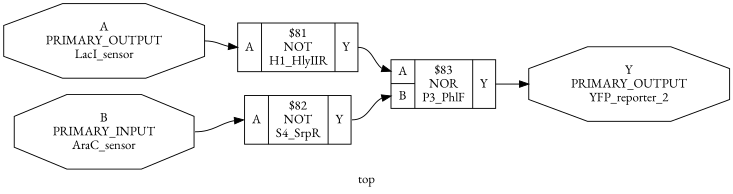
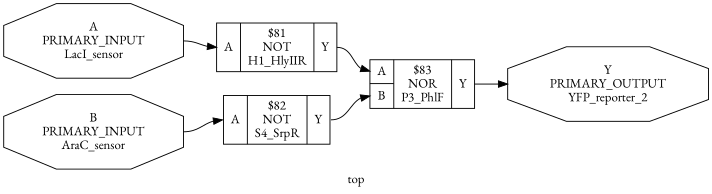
node "A PRIMARY_OUTPUT LacI_sensor": label "A PRIMARY_OUTPUT LacI_sensor" -> "A PRIMARY_INPUT LacI_sensor"
